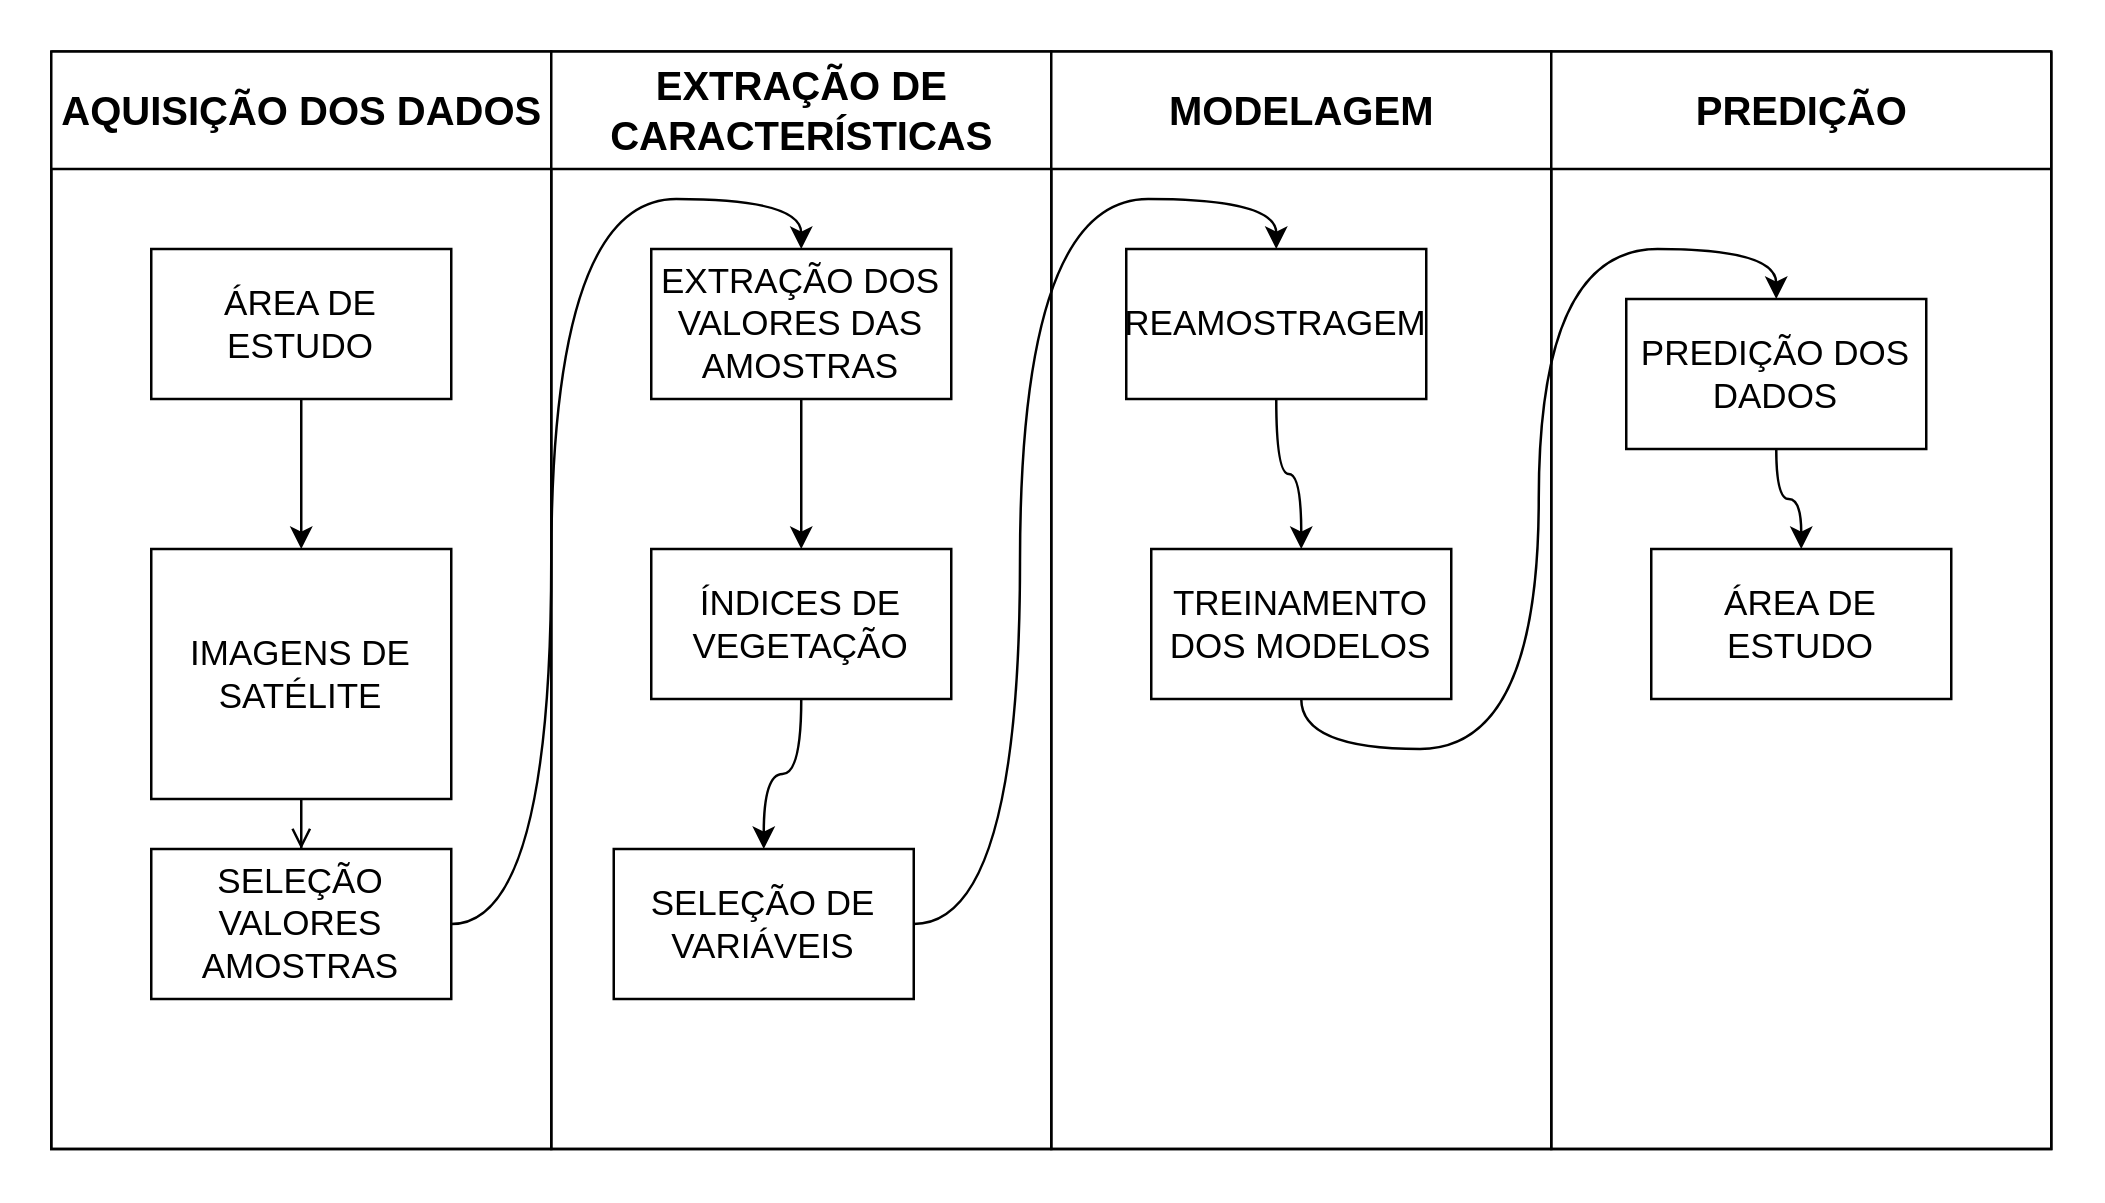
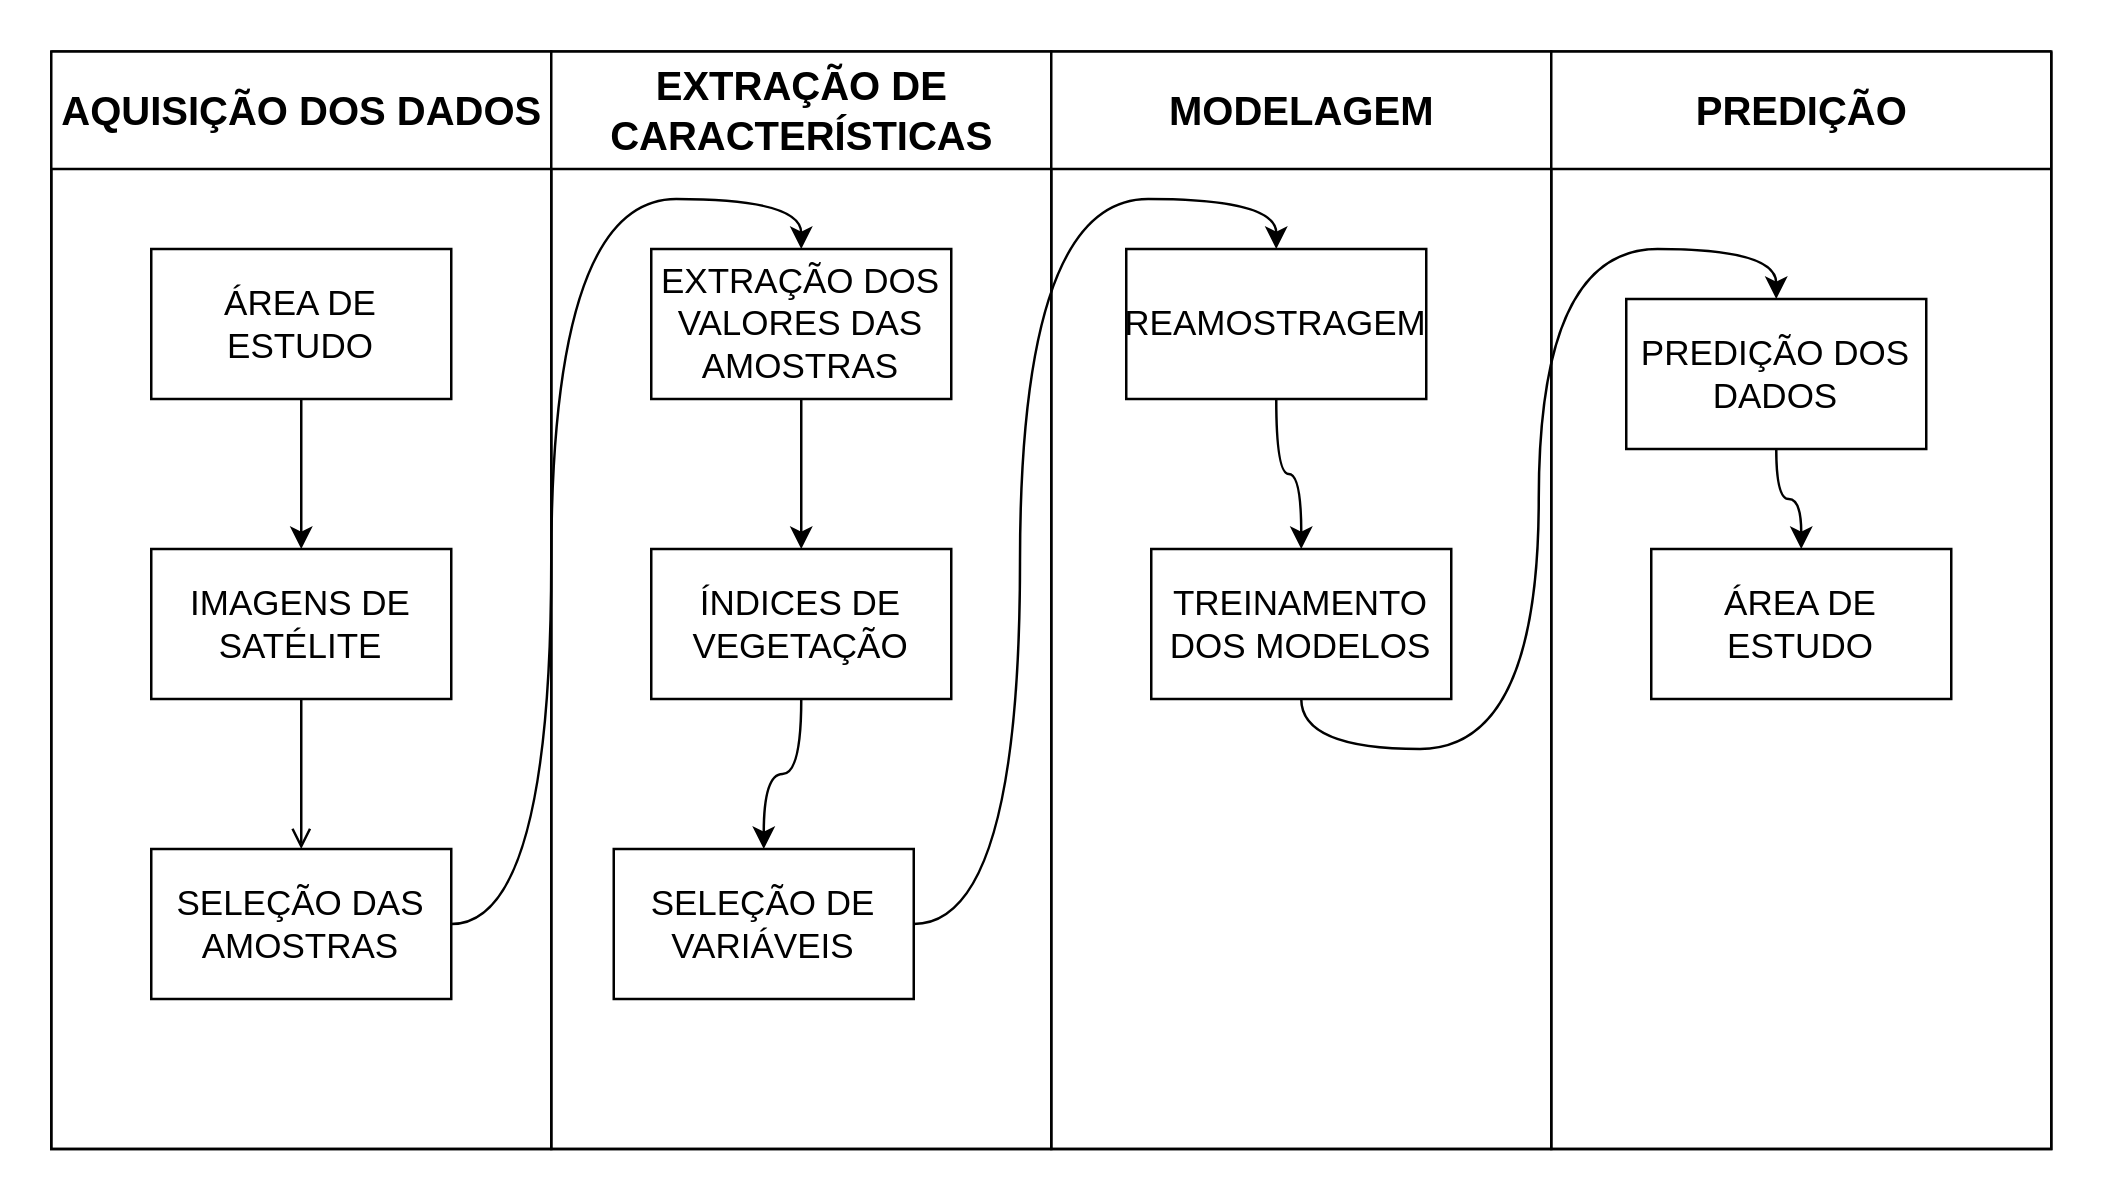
node "IMAGENS DE SATÉLITE": size 300x250 -> 300x150
node "SELEÇÃO VALORES AMOSTRAS": label "SELEÇÃO VALORES AMOSTRAS" -> "SELEÇÃO DAS AMOSTRAS"
